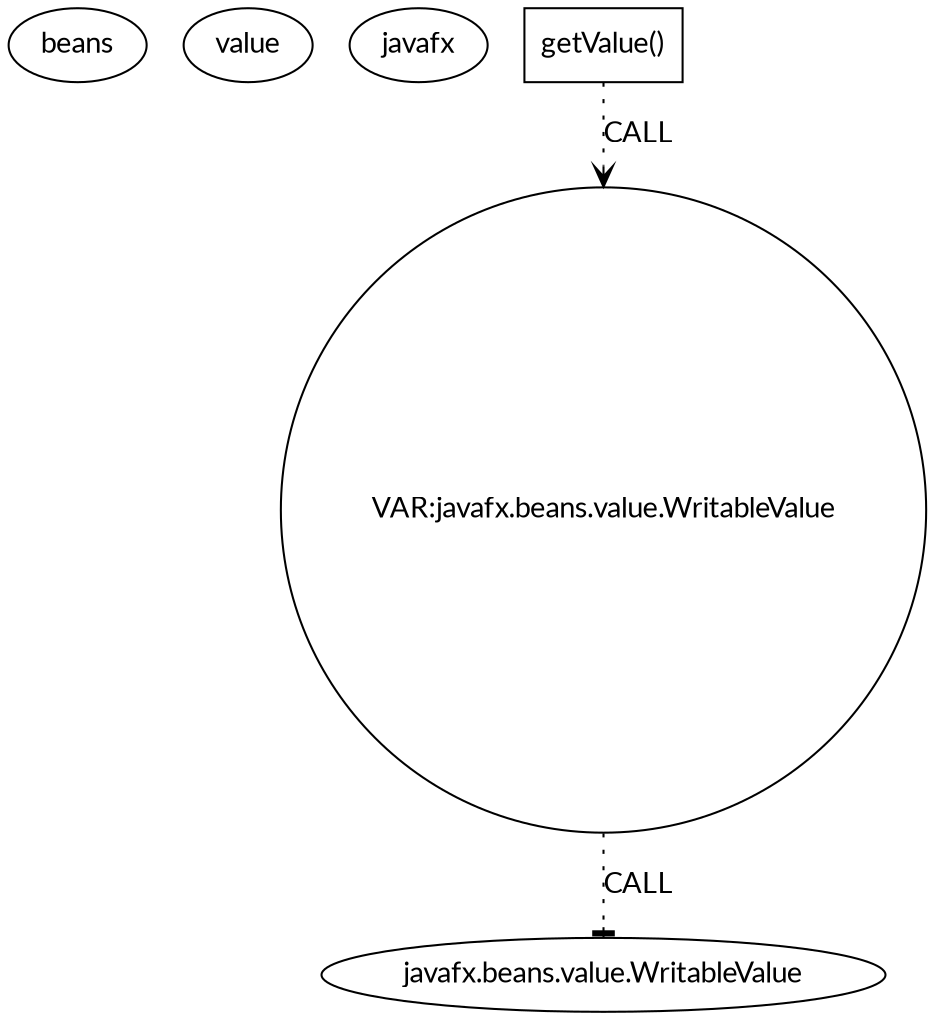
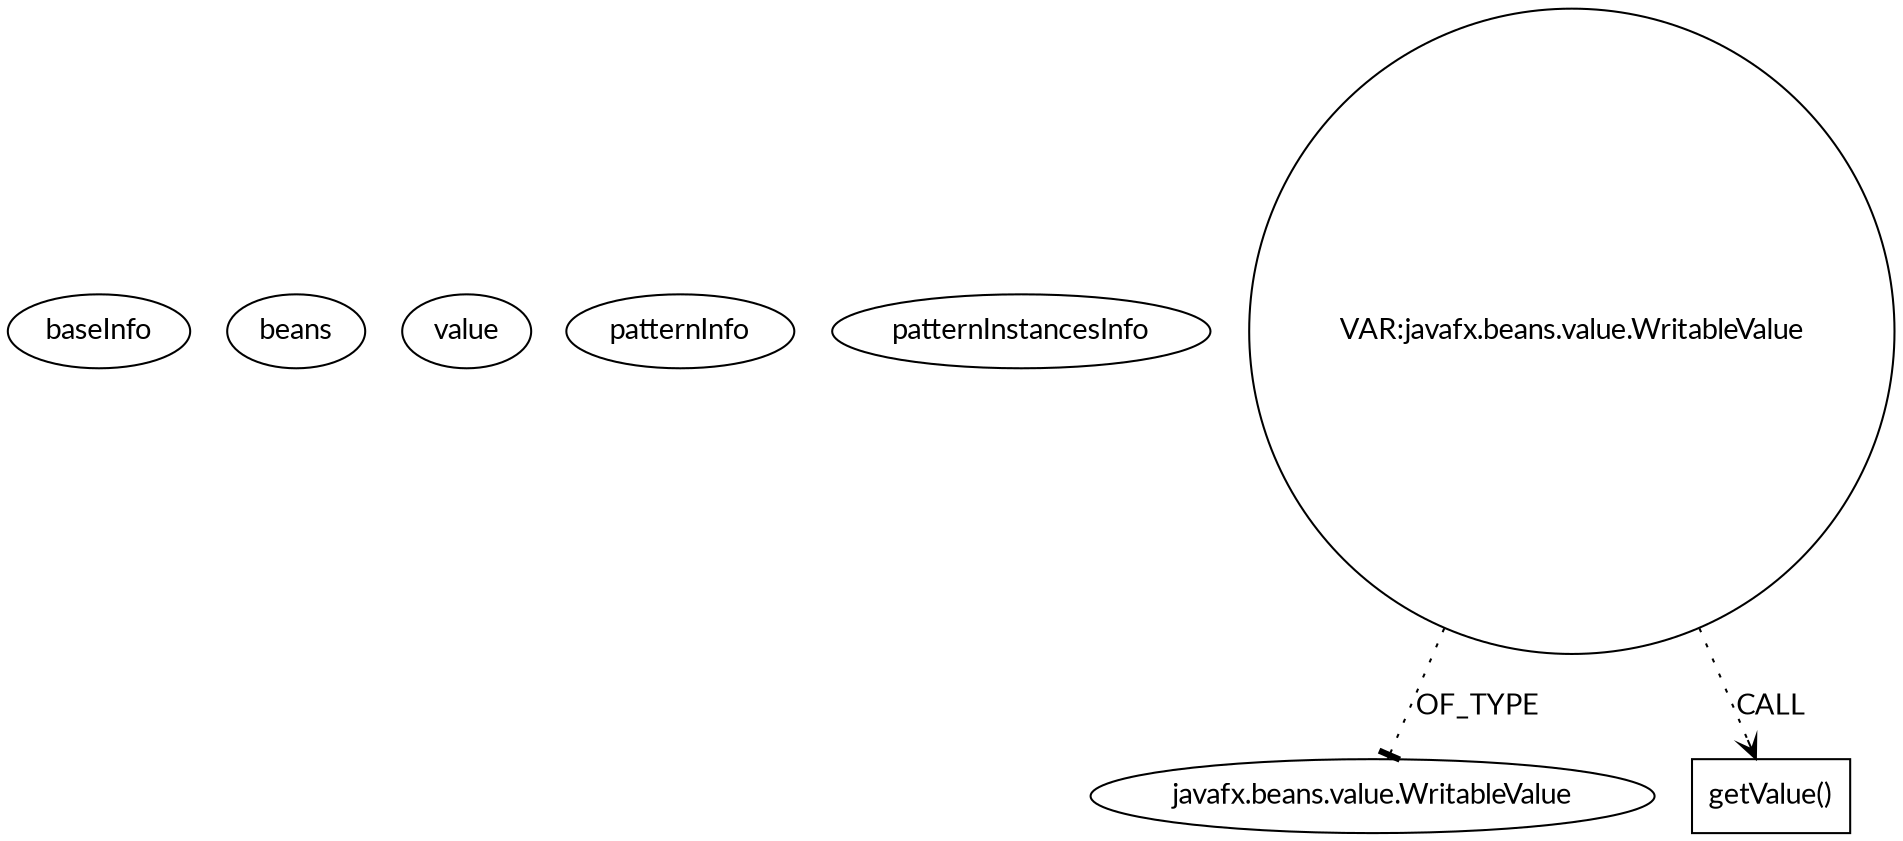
node "javafx": label "javafx" -> "patternInstancesInfo"
edge "getValue()" -> "VAR:javafx.beans.value.WritableValue": reversed
node "baseInfo": added
node "patternInfo": added
edge "VAR:javafx.beans.value.WritableValue" -> "javafx.beans.value.WritableValue": label "CALL" -> "OF_TYPE"
